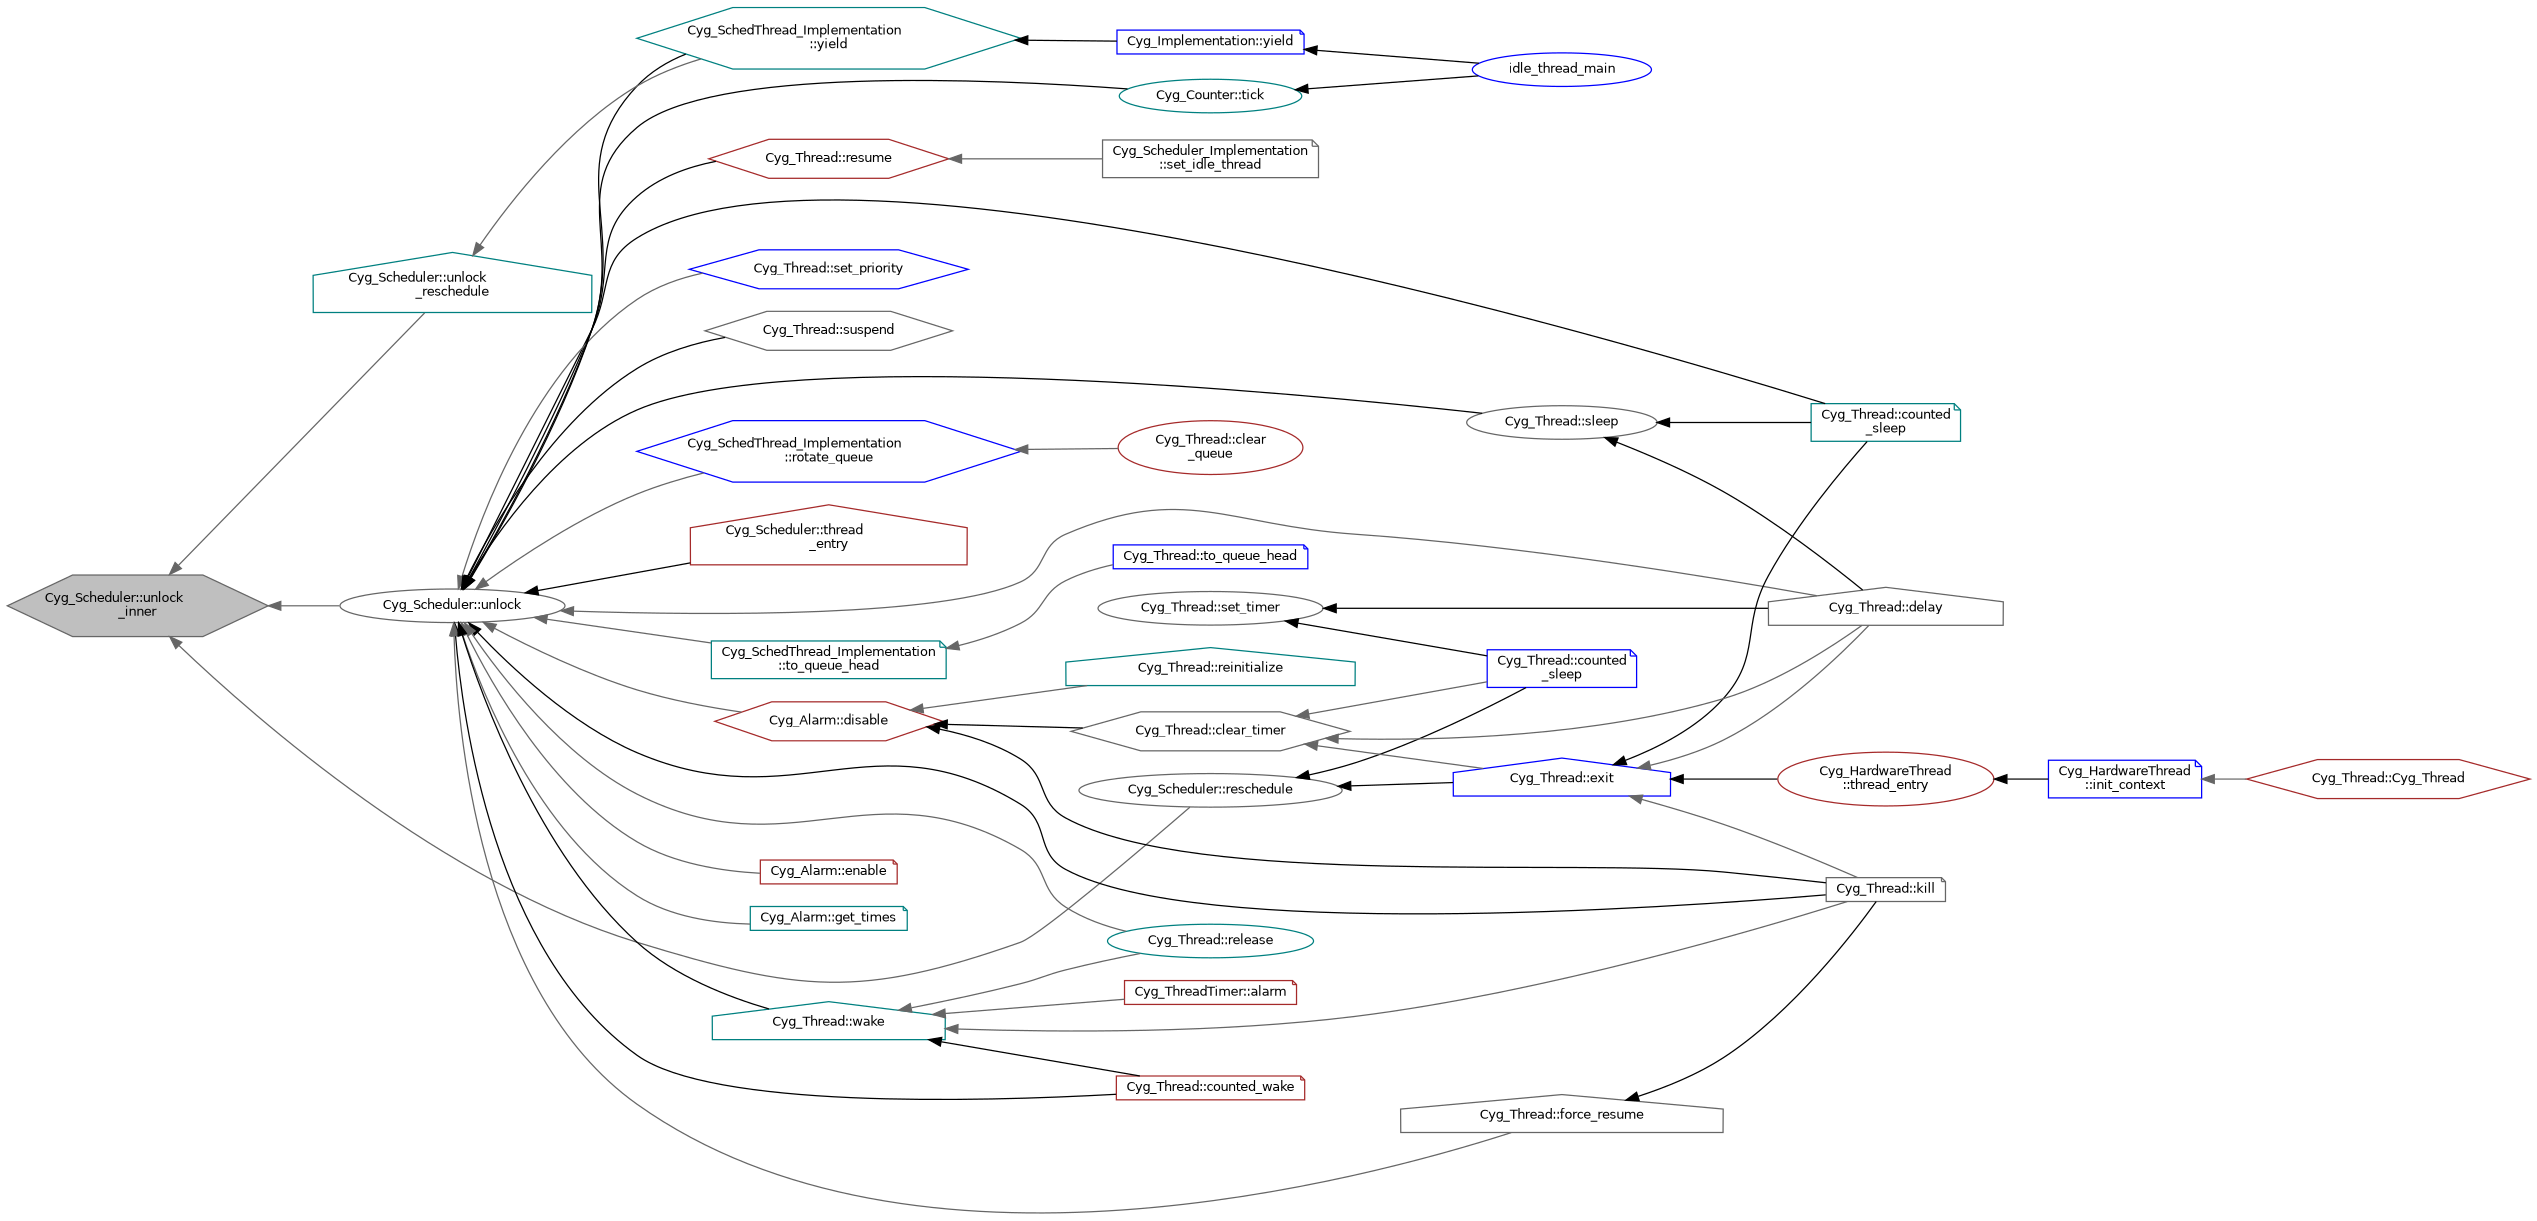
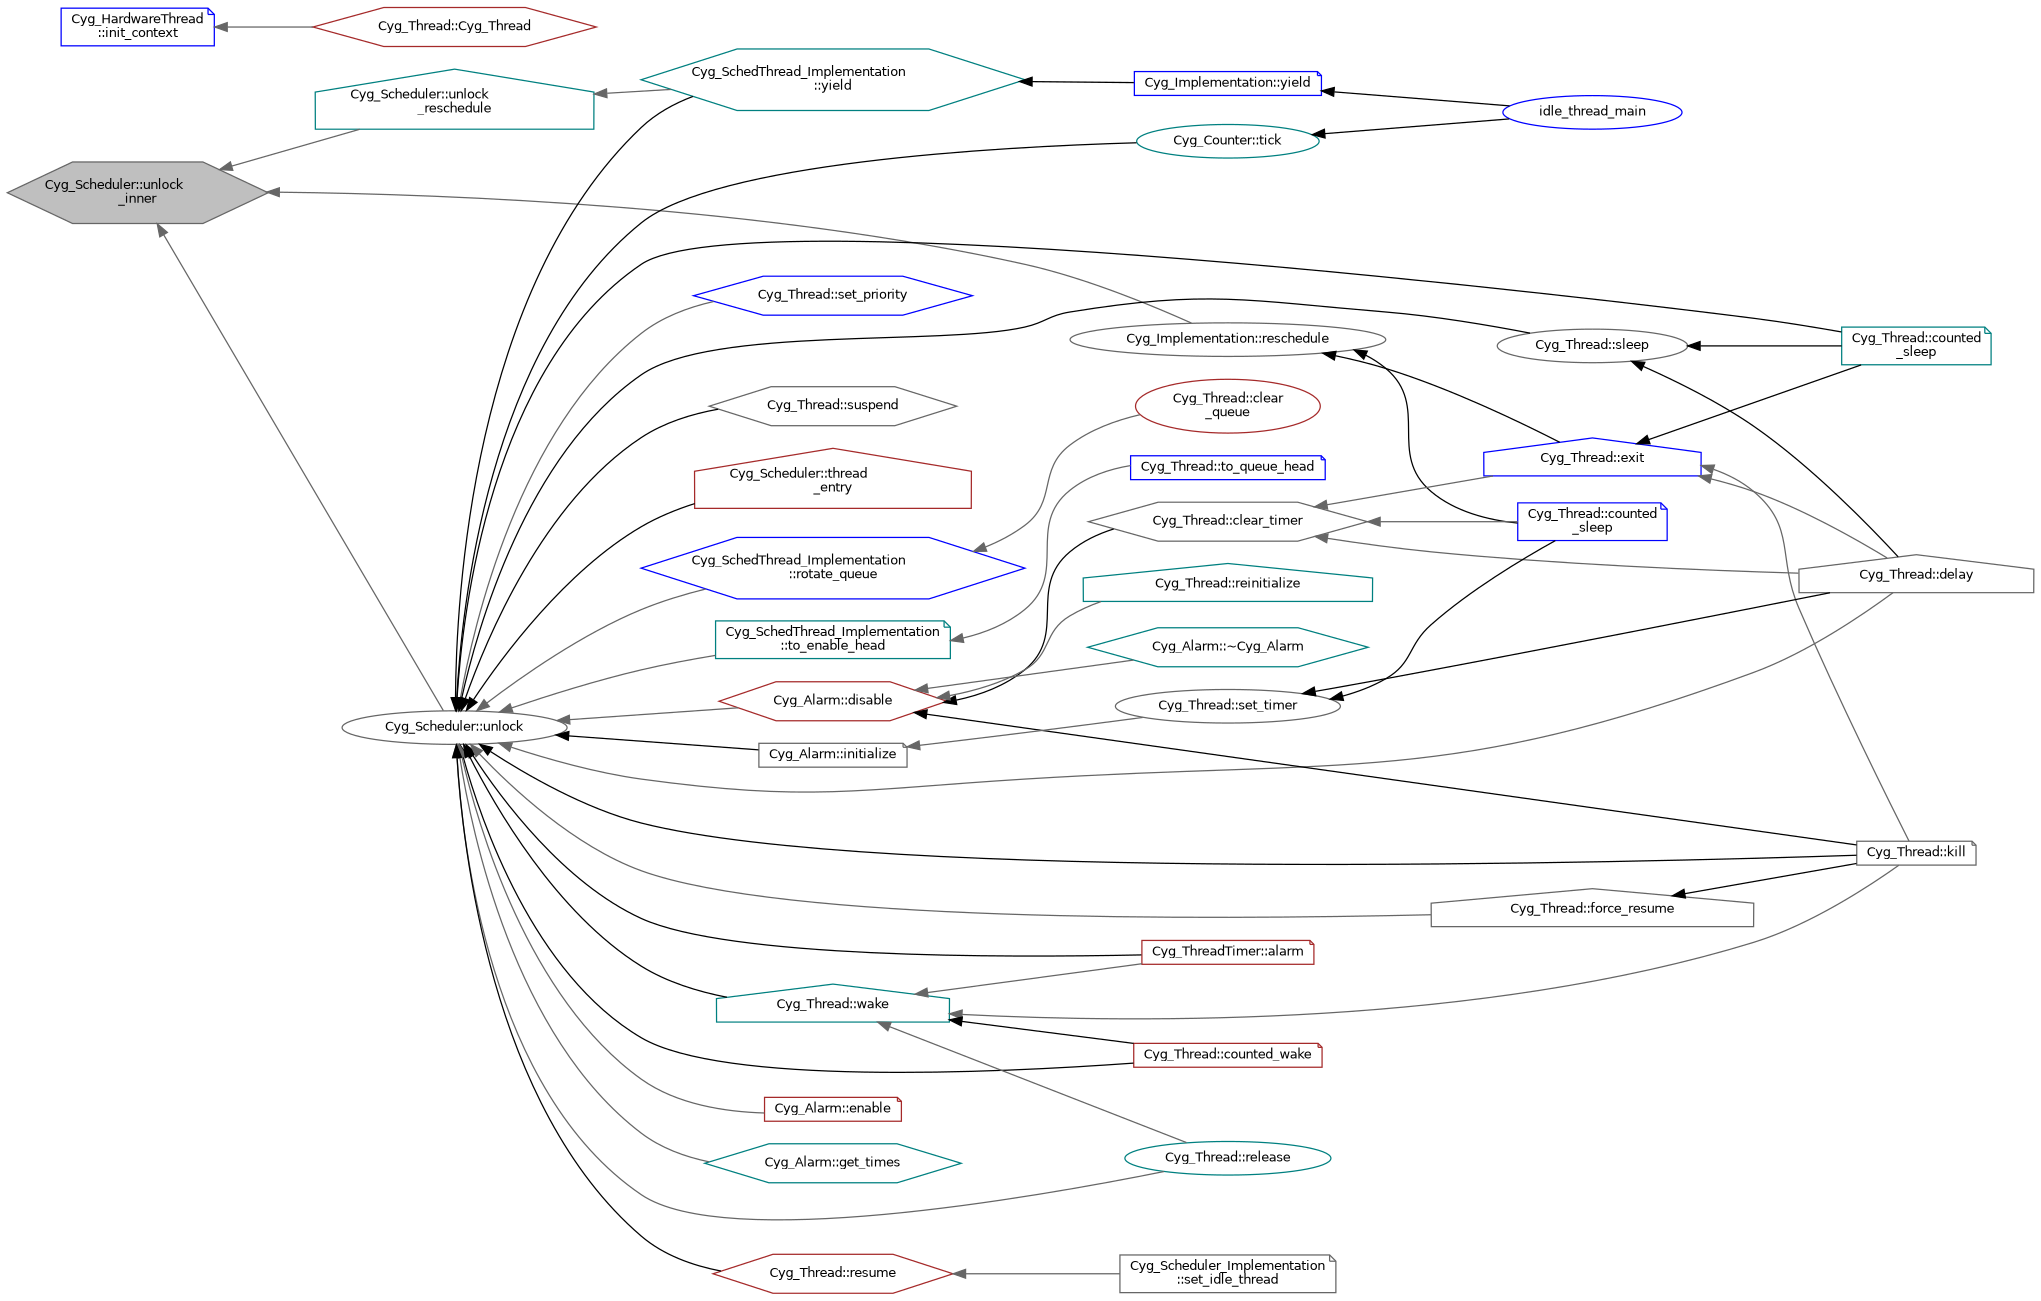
node "Cyg_Alarm::~Cyg_Alarm": added
node "Cyg_SchedThread_Implementation ::to_queue_head": label "Cyg_SchedThread_Implementation ::to_queue_head" -> "Cyg_SchedThread_Implementation ::to_enable_head"
node "Cyg_Alarm::initialize": added
node "Cyg_HardwareThread ::thread_entry": removed
node "Cyg_Scheduler::reschedule": label "Cyg_Scheduler::reschedule" -> "Cyg_Implementation::reschedule"
node "Cyg_Alarm::get_times": shape note -> hexagon
edge "Cyg_ThreadTimer::alarm" -> "Cyg_Scheduler::unlock": added
